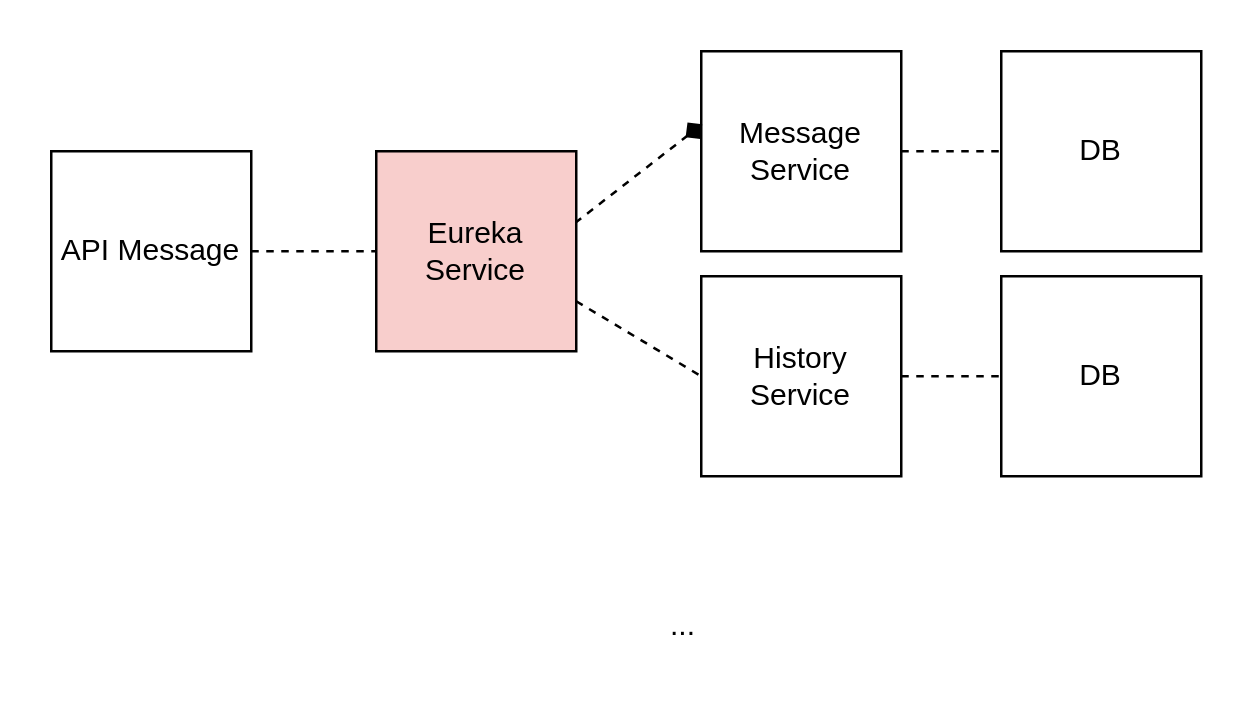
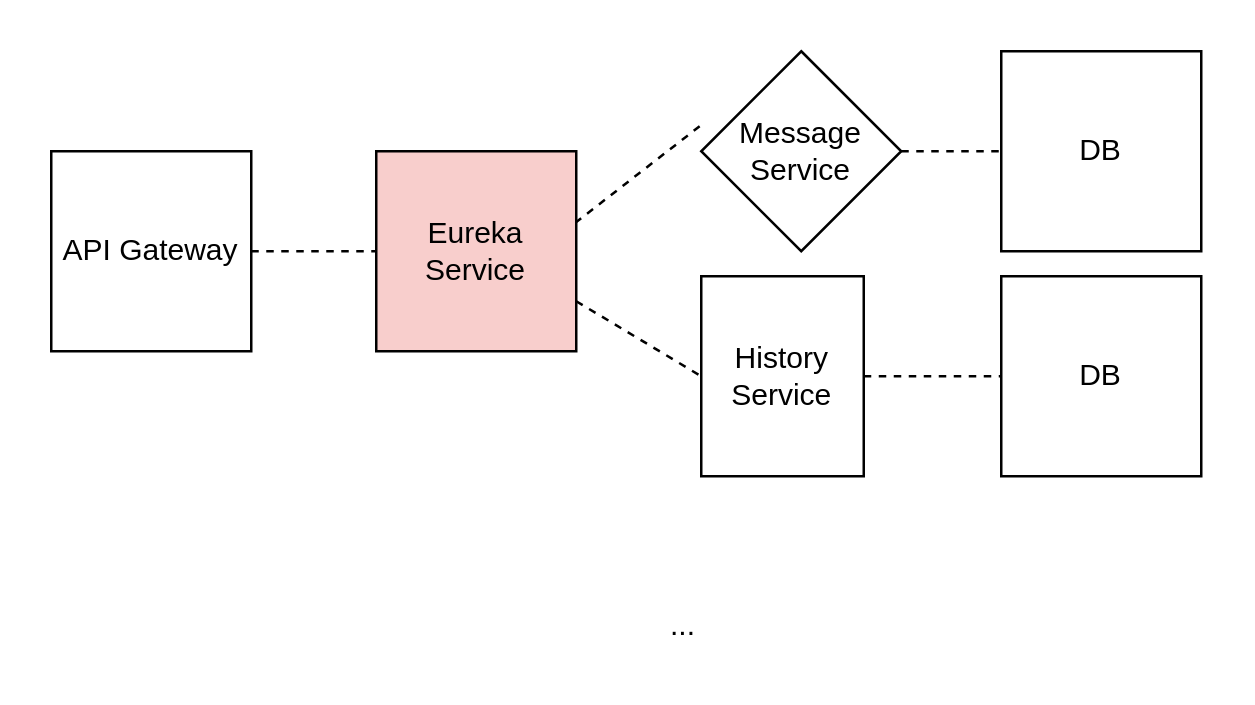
edge "Eureka Service" -> "Message Service": arrowhead diamond -> none
node "Message Service": shape rectangle -> diamond
node "API Message": label "API Message" -> "API Gateway"
node "History Service": size 200x200 -> 163x200
